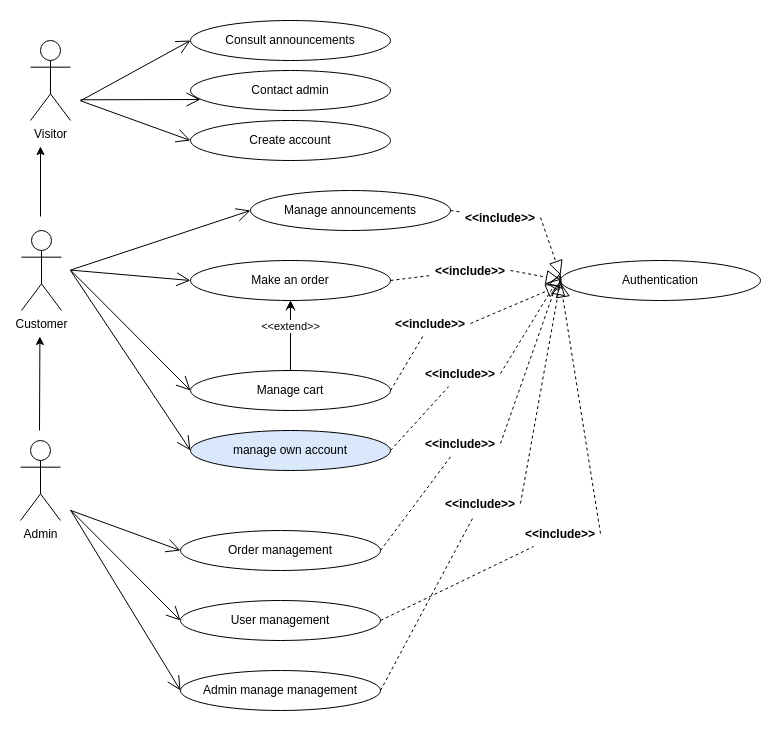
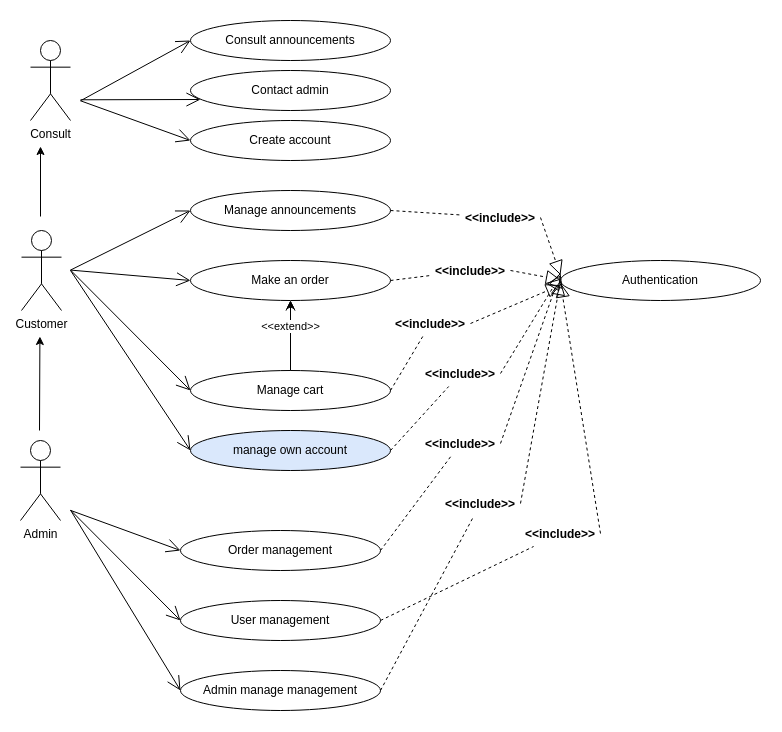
node "Visitor": label "Visitor" -> "Consult"
node "Manage announcements": moved (351, 211) -> (291, 211)
